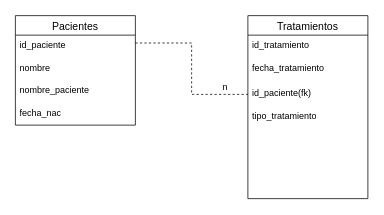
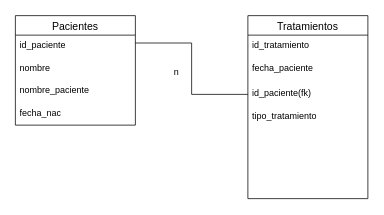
edge "Pacientes" -- "id_paciente(fk)": style dashed -> solid
node "fecha_tratamiento": label "fecha_tratamiento" -> "fecha_paciente"
node "n": moved (225, 87) -> (177, 72)
